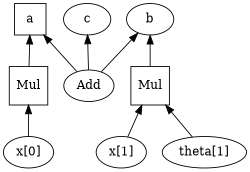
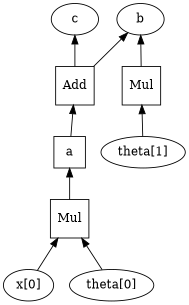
edge "Add" -> "a": reversed
node "Add": shape ellipse -> square
node "x[1]": removed
node "theta[0]": added
